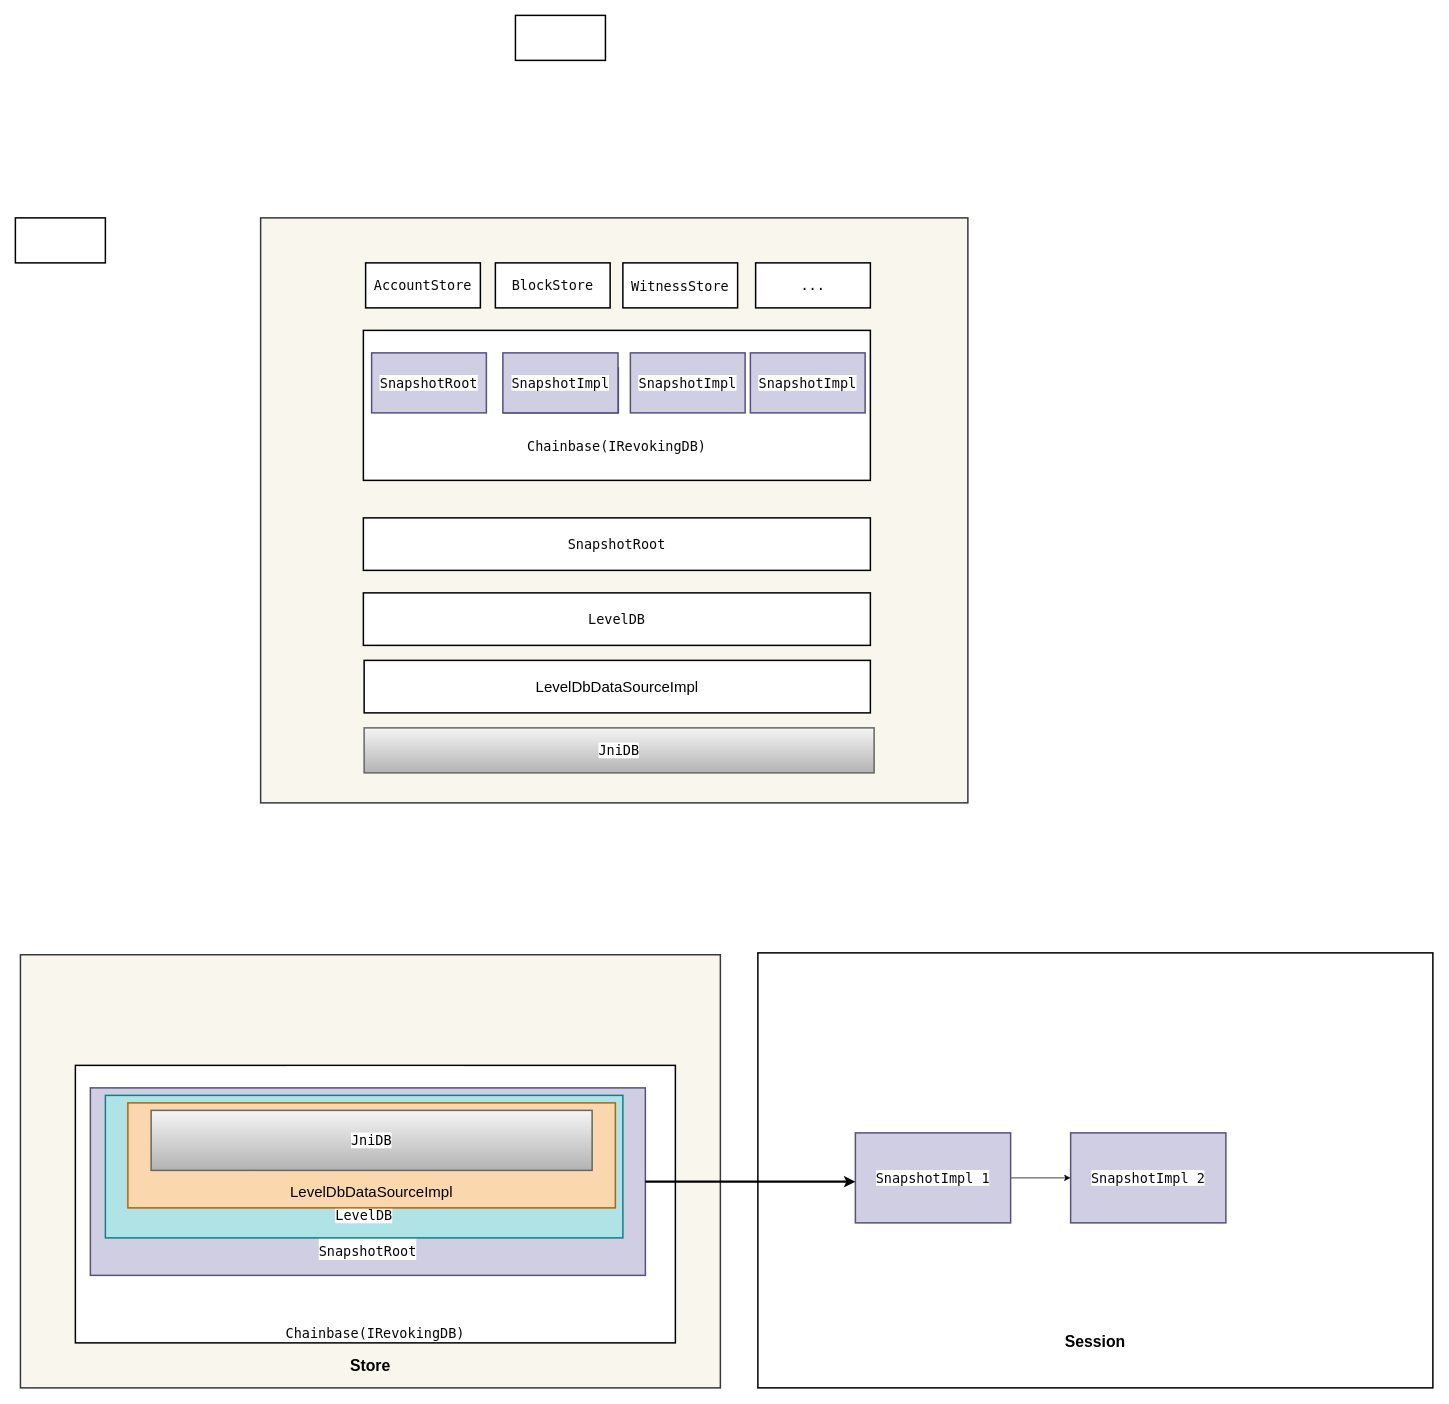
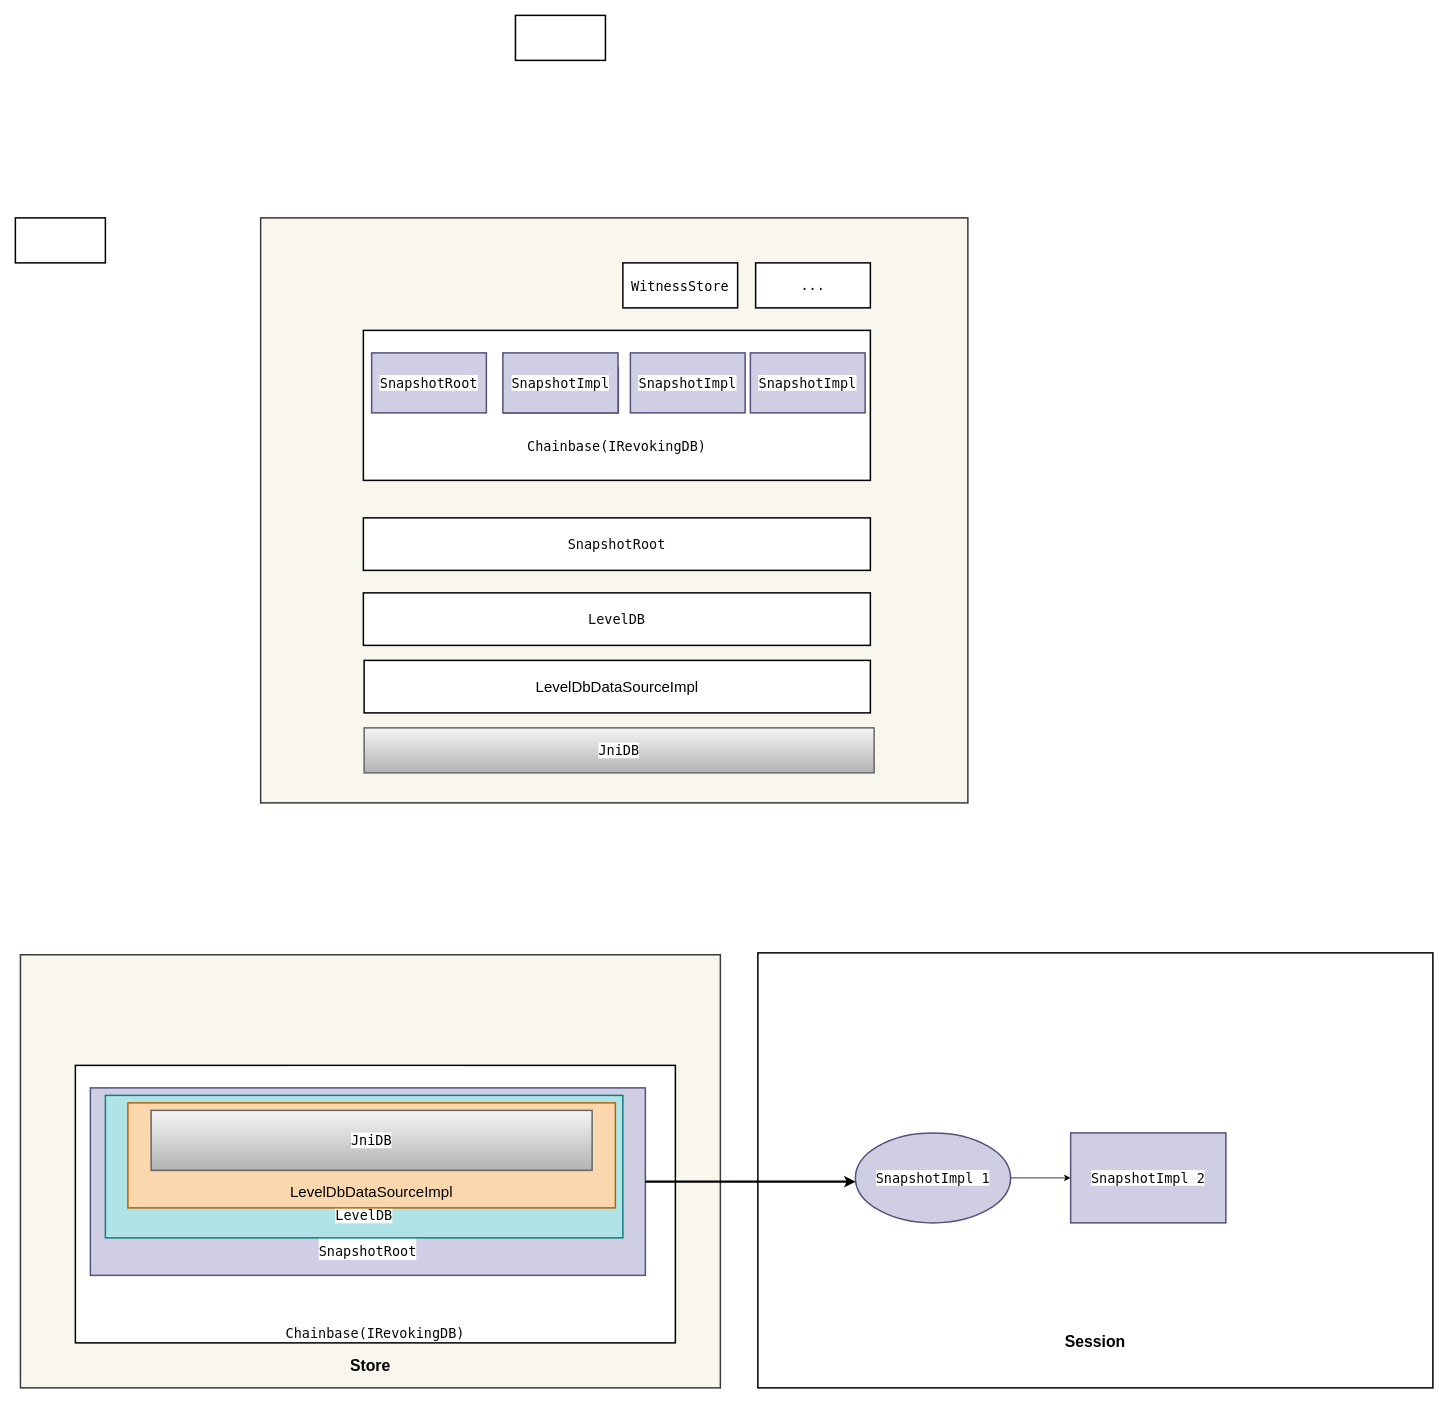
node "AccountStore": removed
node "BlockStore": removed
node "SnapshotImpl 1": shape rectangle -> ellipse
